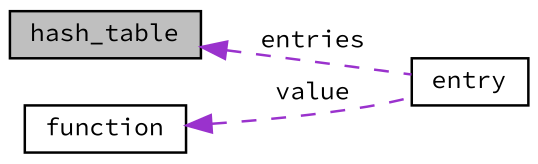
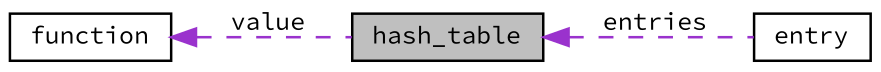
edge "entry" -> "function": now "hash_table" -> "function"
